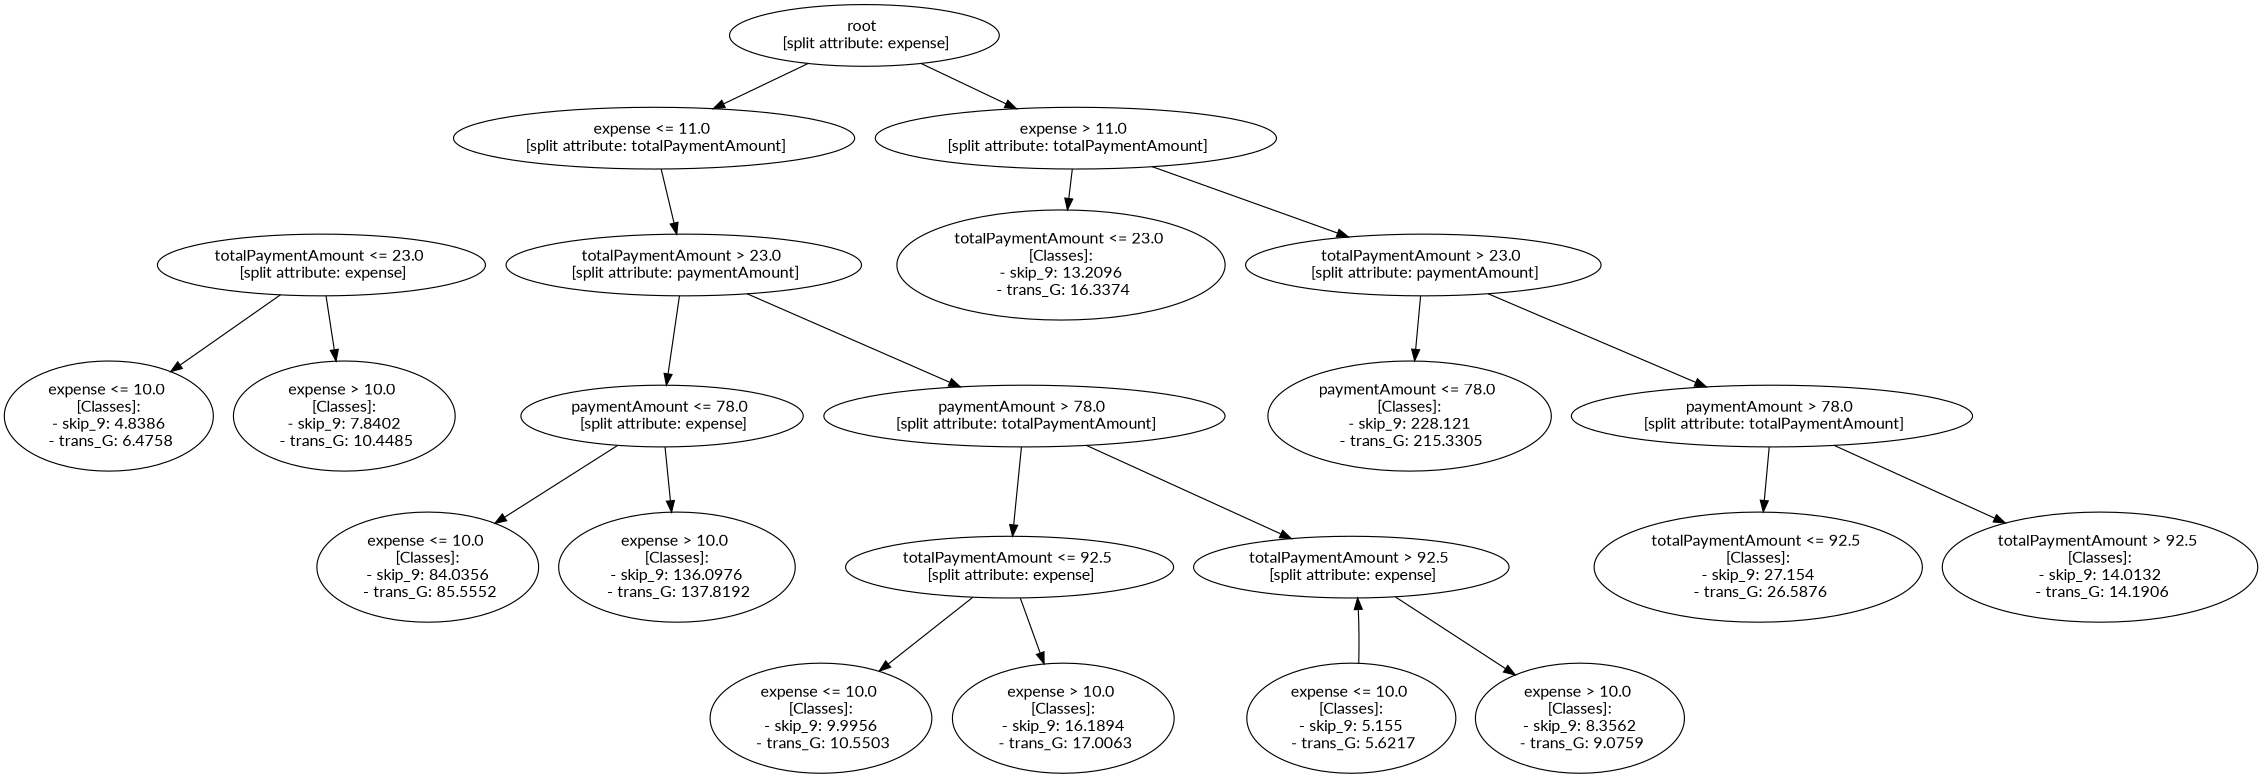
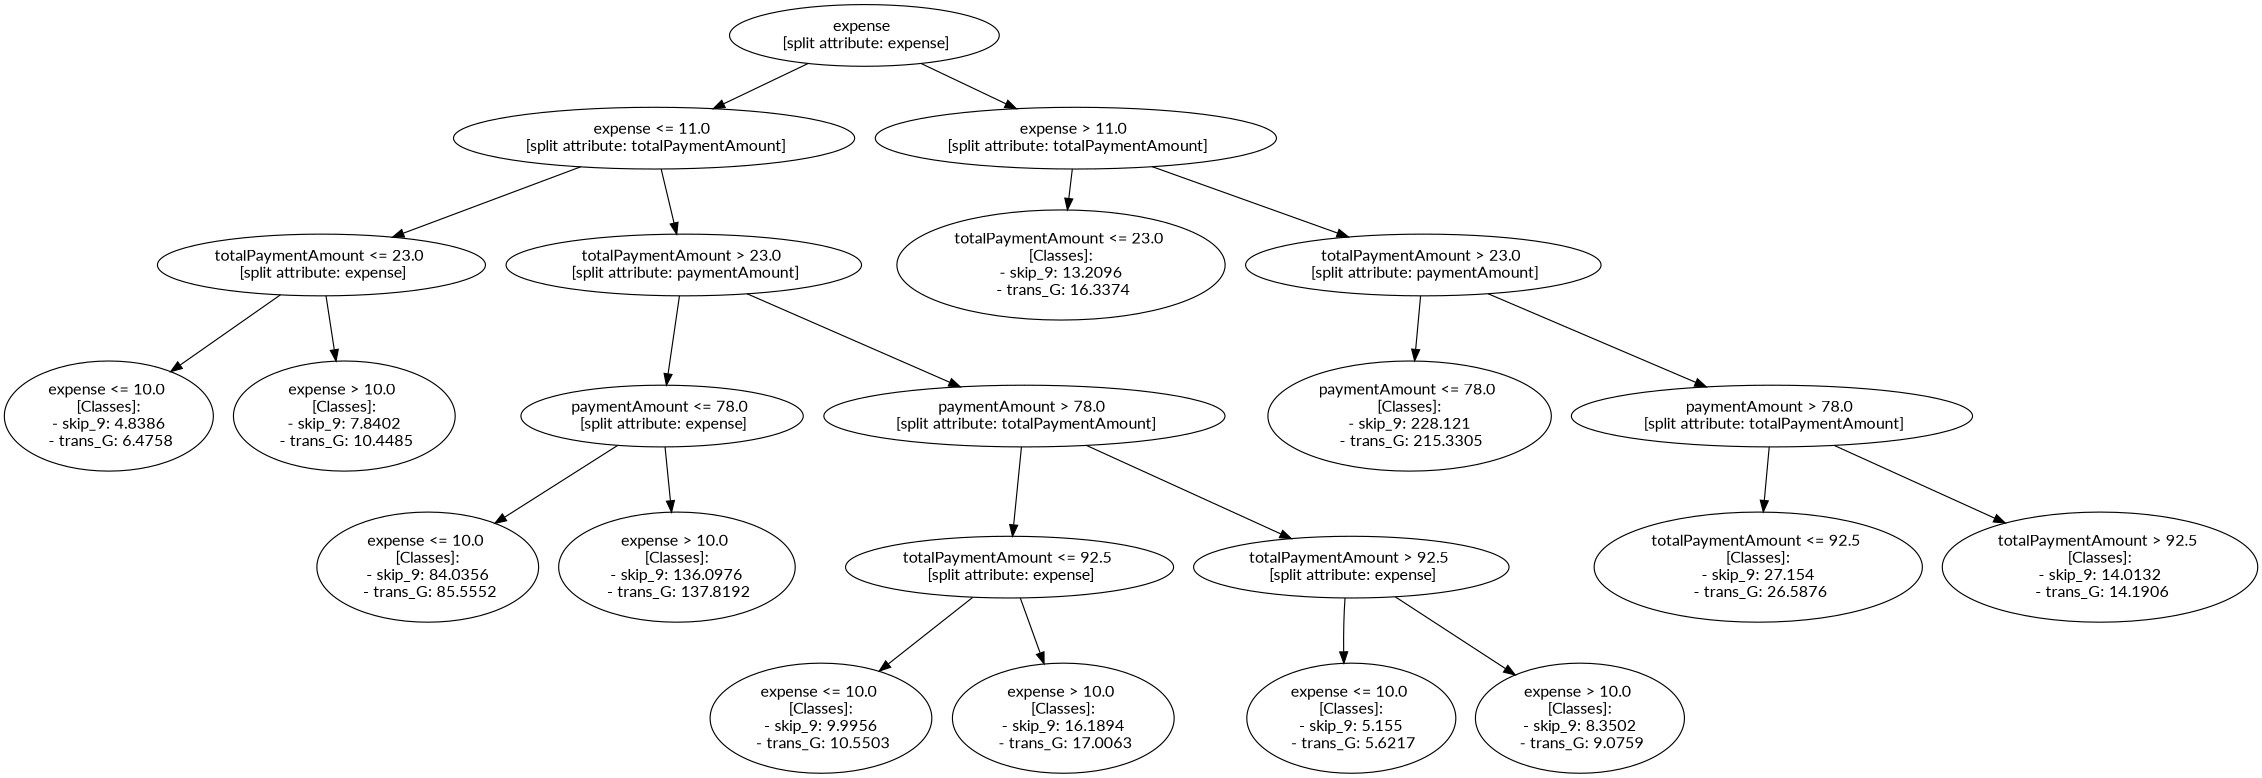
node "root [split attribute: expense]": label "root [split attribute: expense]" -> "expense [split attribute: expense]"
edge "expense <= 11.0 [split attribute: totalPaymentAmount]" -> "totalPaymentAmount <= 23.0 [split attribute: expense]": added
edge "expense <= 10.0 [Classes]: - skip_9: 5.155 - trans_G: 5.6217" -> "totalPaymentAmount > 92.5 [split attribute: expense]": reversed
node "expense > 10.0 [Classes]: - skip_9: 8.3562 - trans_G: 9.0759": label "expense > 10.0 [Classes]: - skip_9: 8.3562 - trans_G: 9.0759" -> "expense > 10.0 [Classes]: - skip_9: 8.3502 - trans_G: 9.0759"
